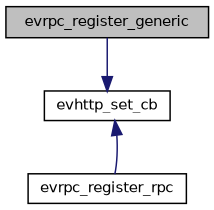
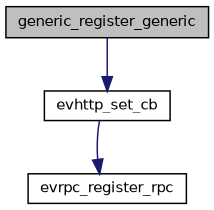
node "evrpc_register_generic": label "evrpc_register_generic" -> "generic_register_generic"
edge "evrpc_register_rpc" -> "evhttp_set_cb": reversed
